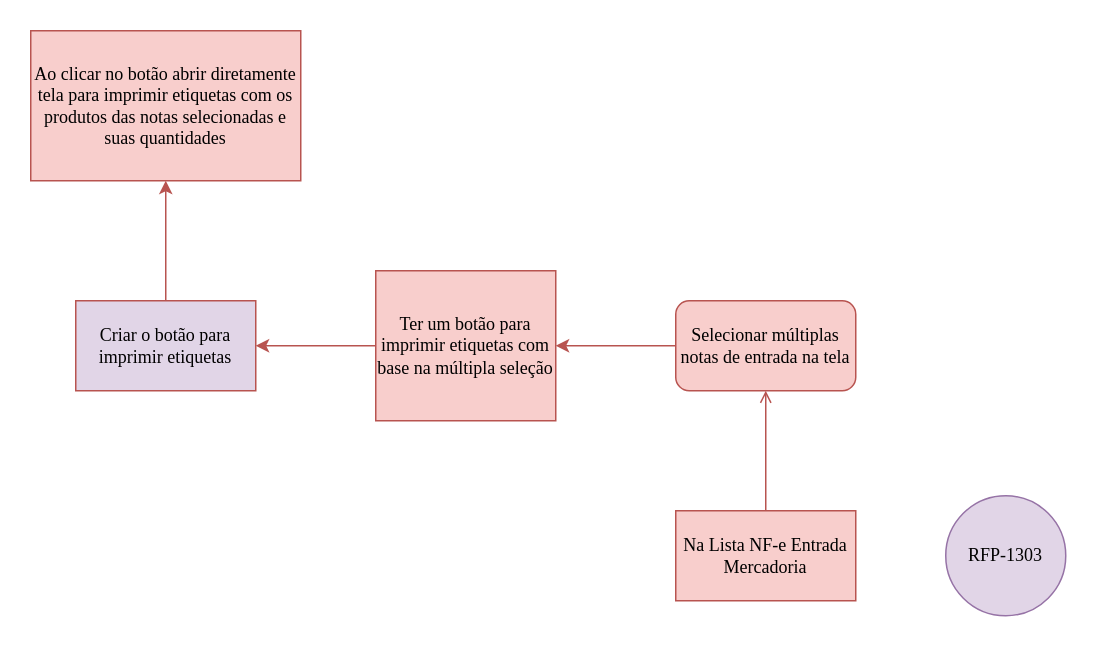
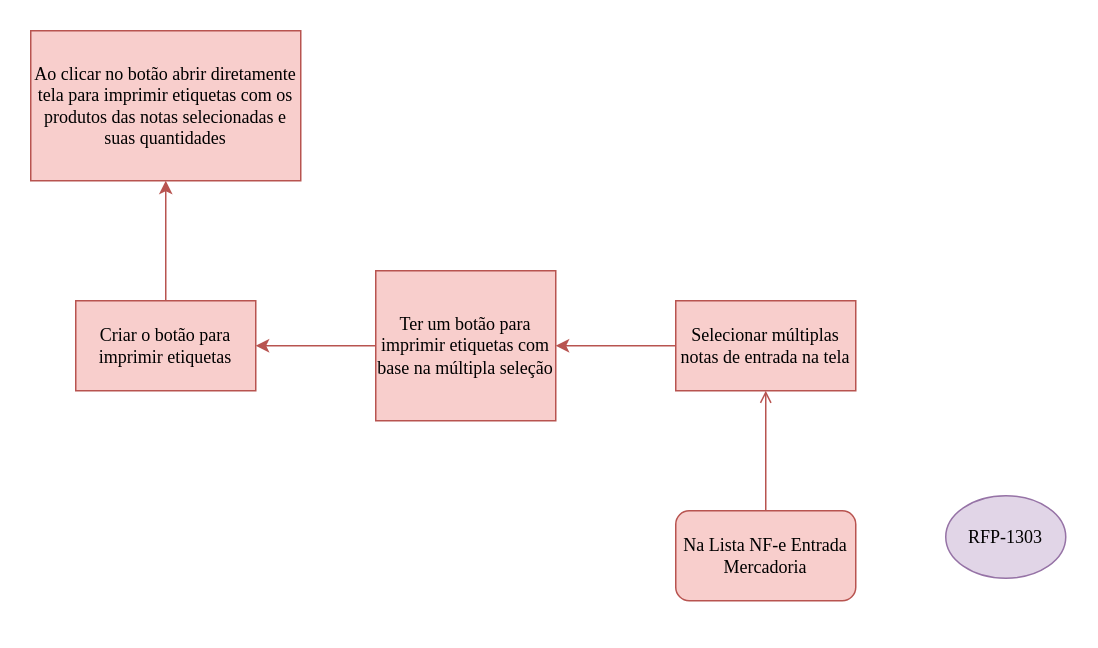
node "Criar o botão para imprimir etiquetas": fillcolor #e1d5e7 -> #f8cecc
node "Selecionar múltiplas notas de entrada na tela": shape rounded rectangle -> rectangle
node "Na Lista NF-e Entrada Mercadoria": shape rectangle -> rounded rectangle
node "RFP-1303": size 120x120 -> 120x83
